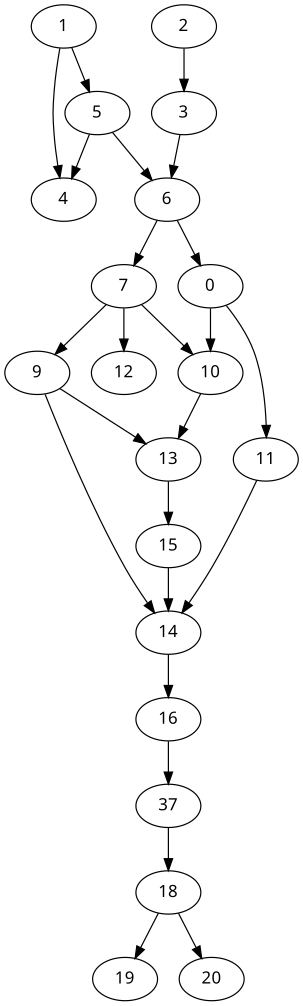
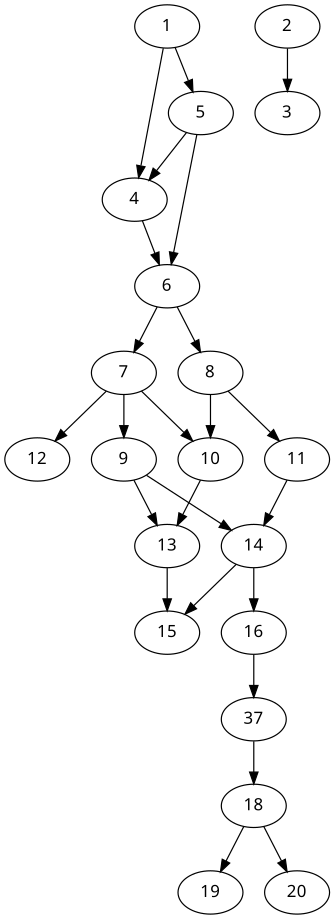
edge "3" -> "6": now "4" -> "6"
node "0": label "0" -> "8"
edge "15" -> "14": reversed
